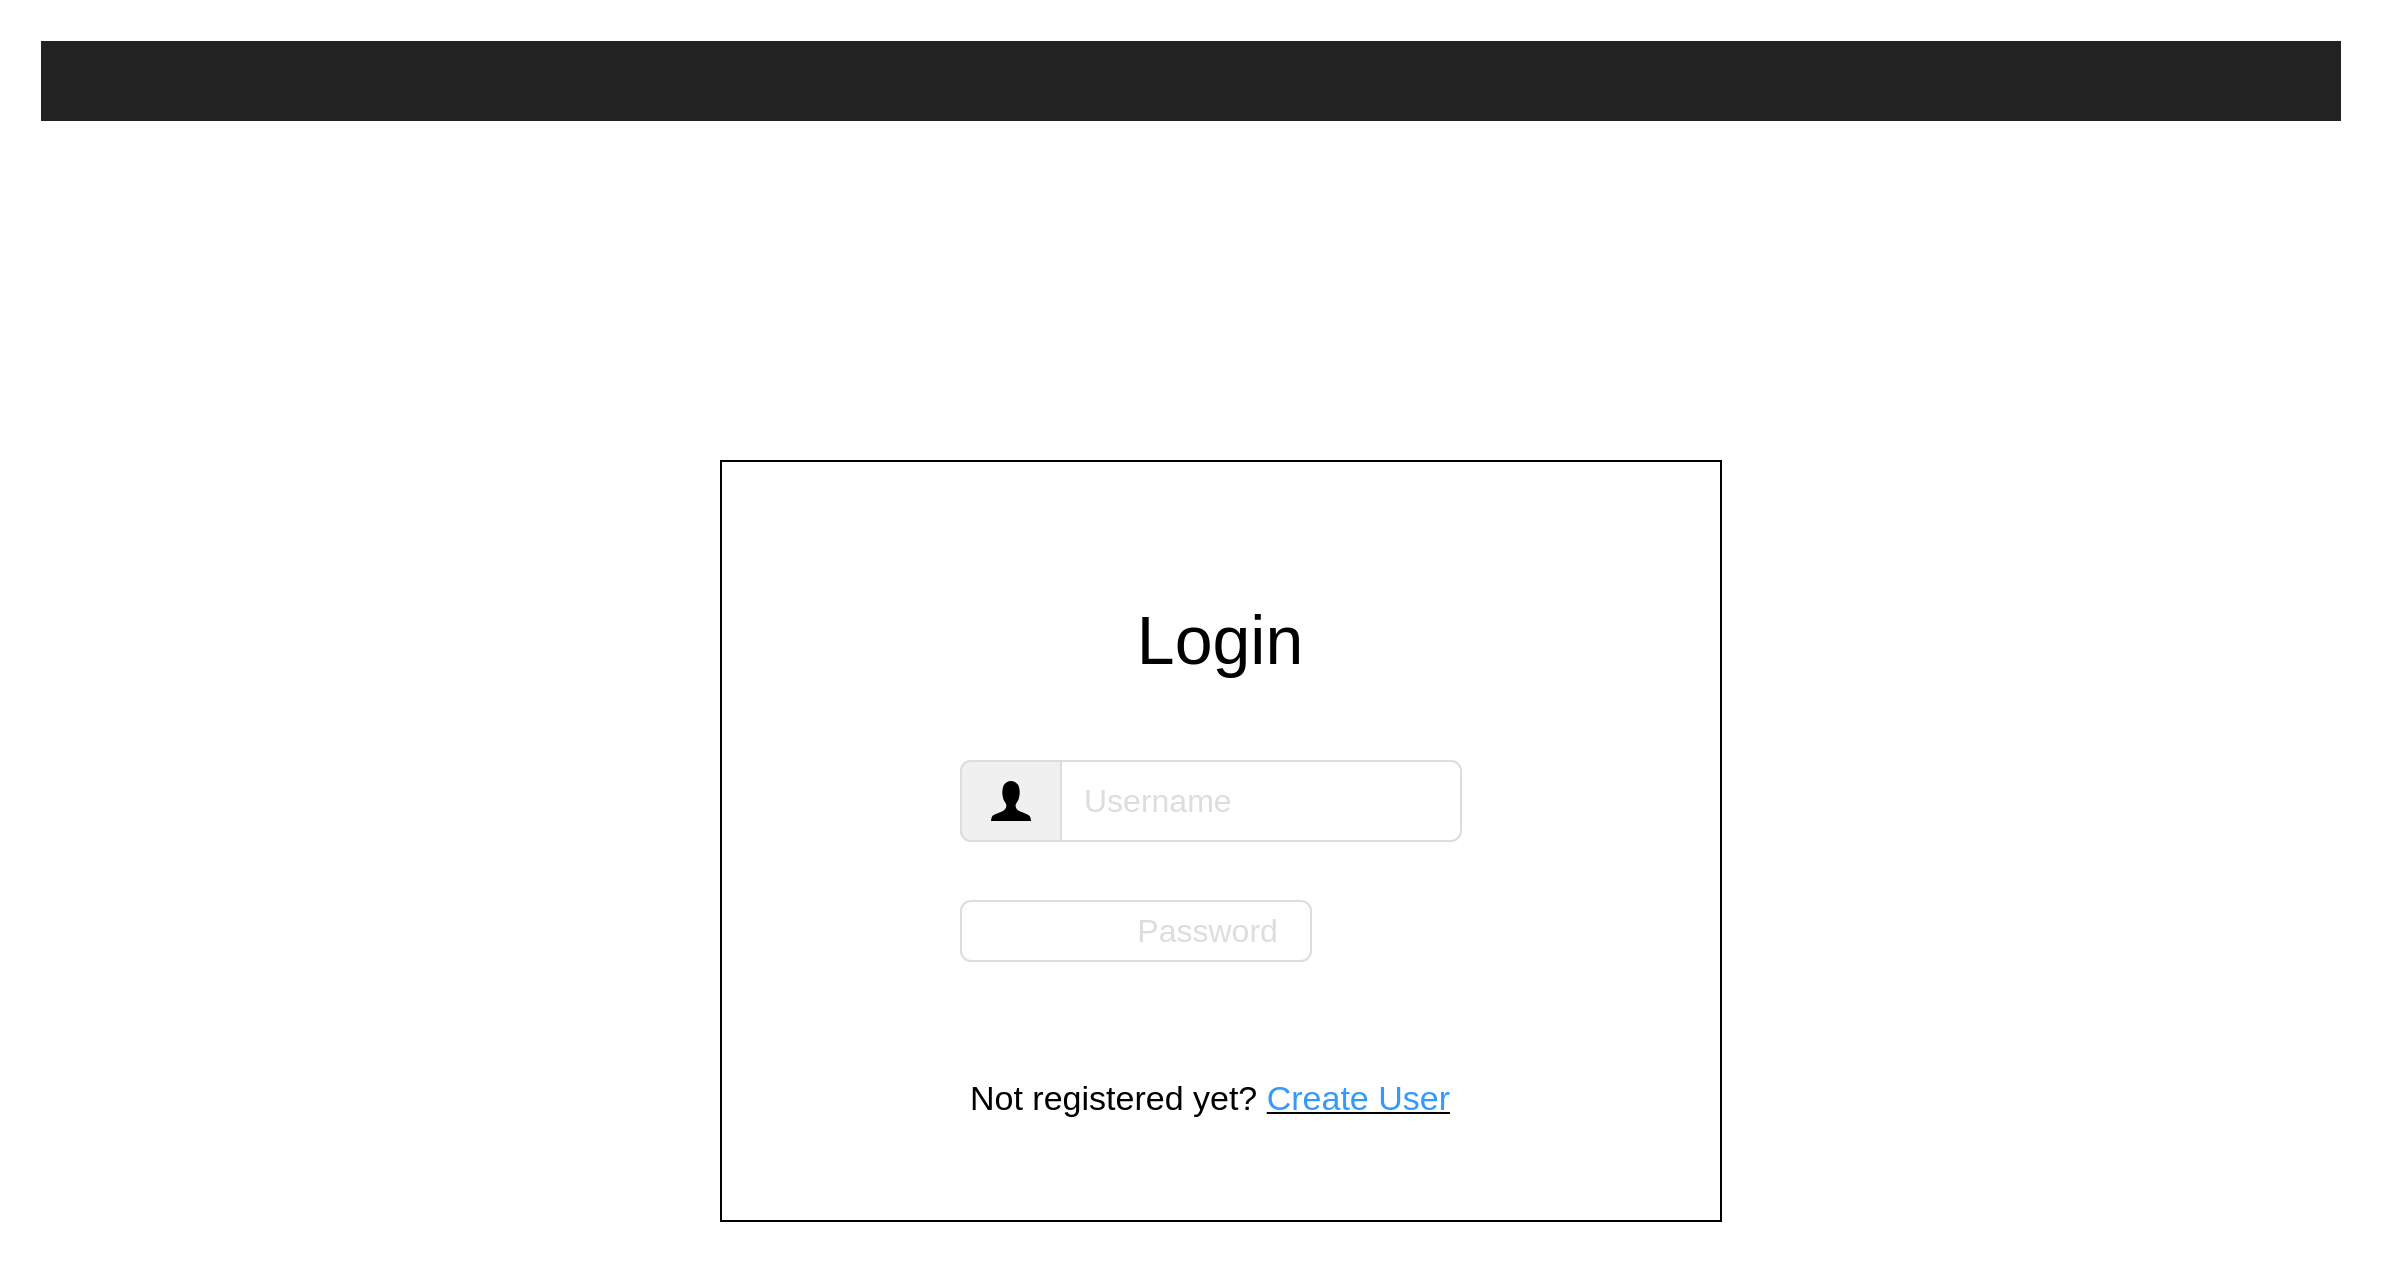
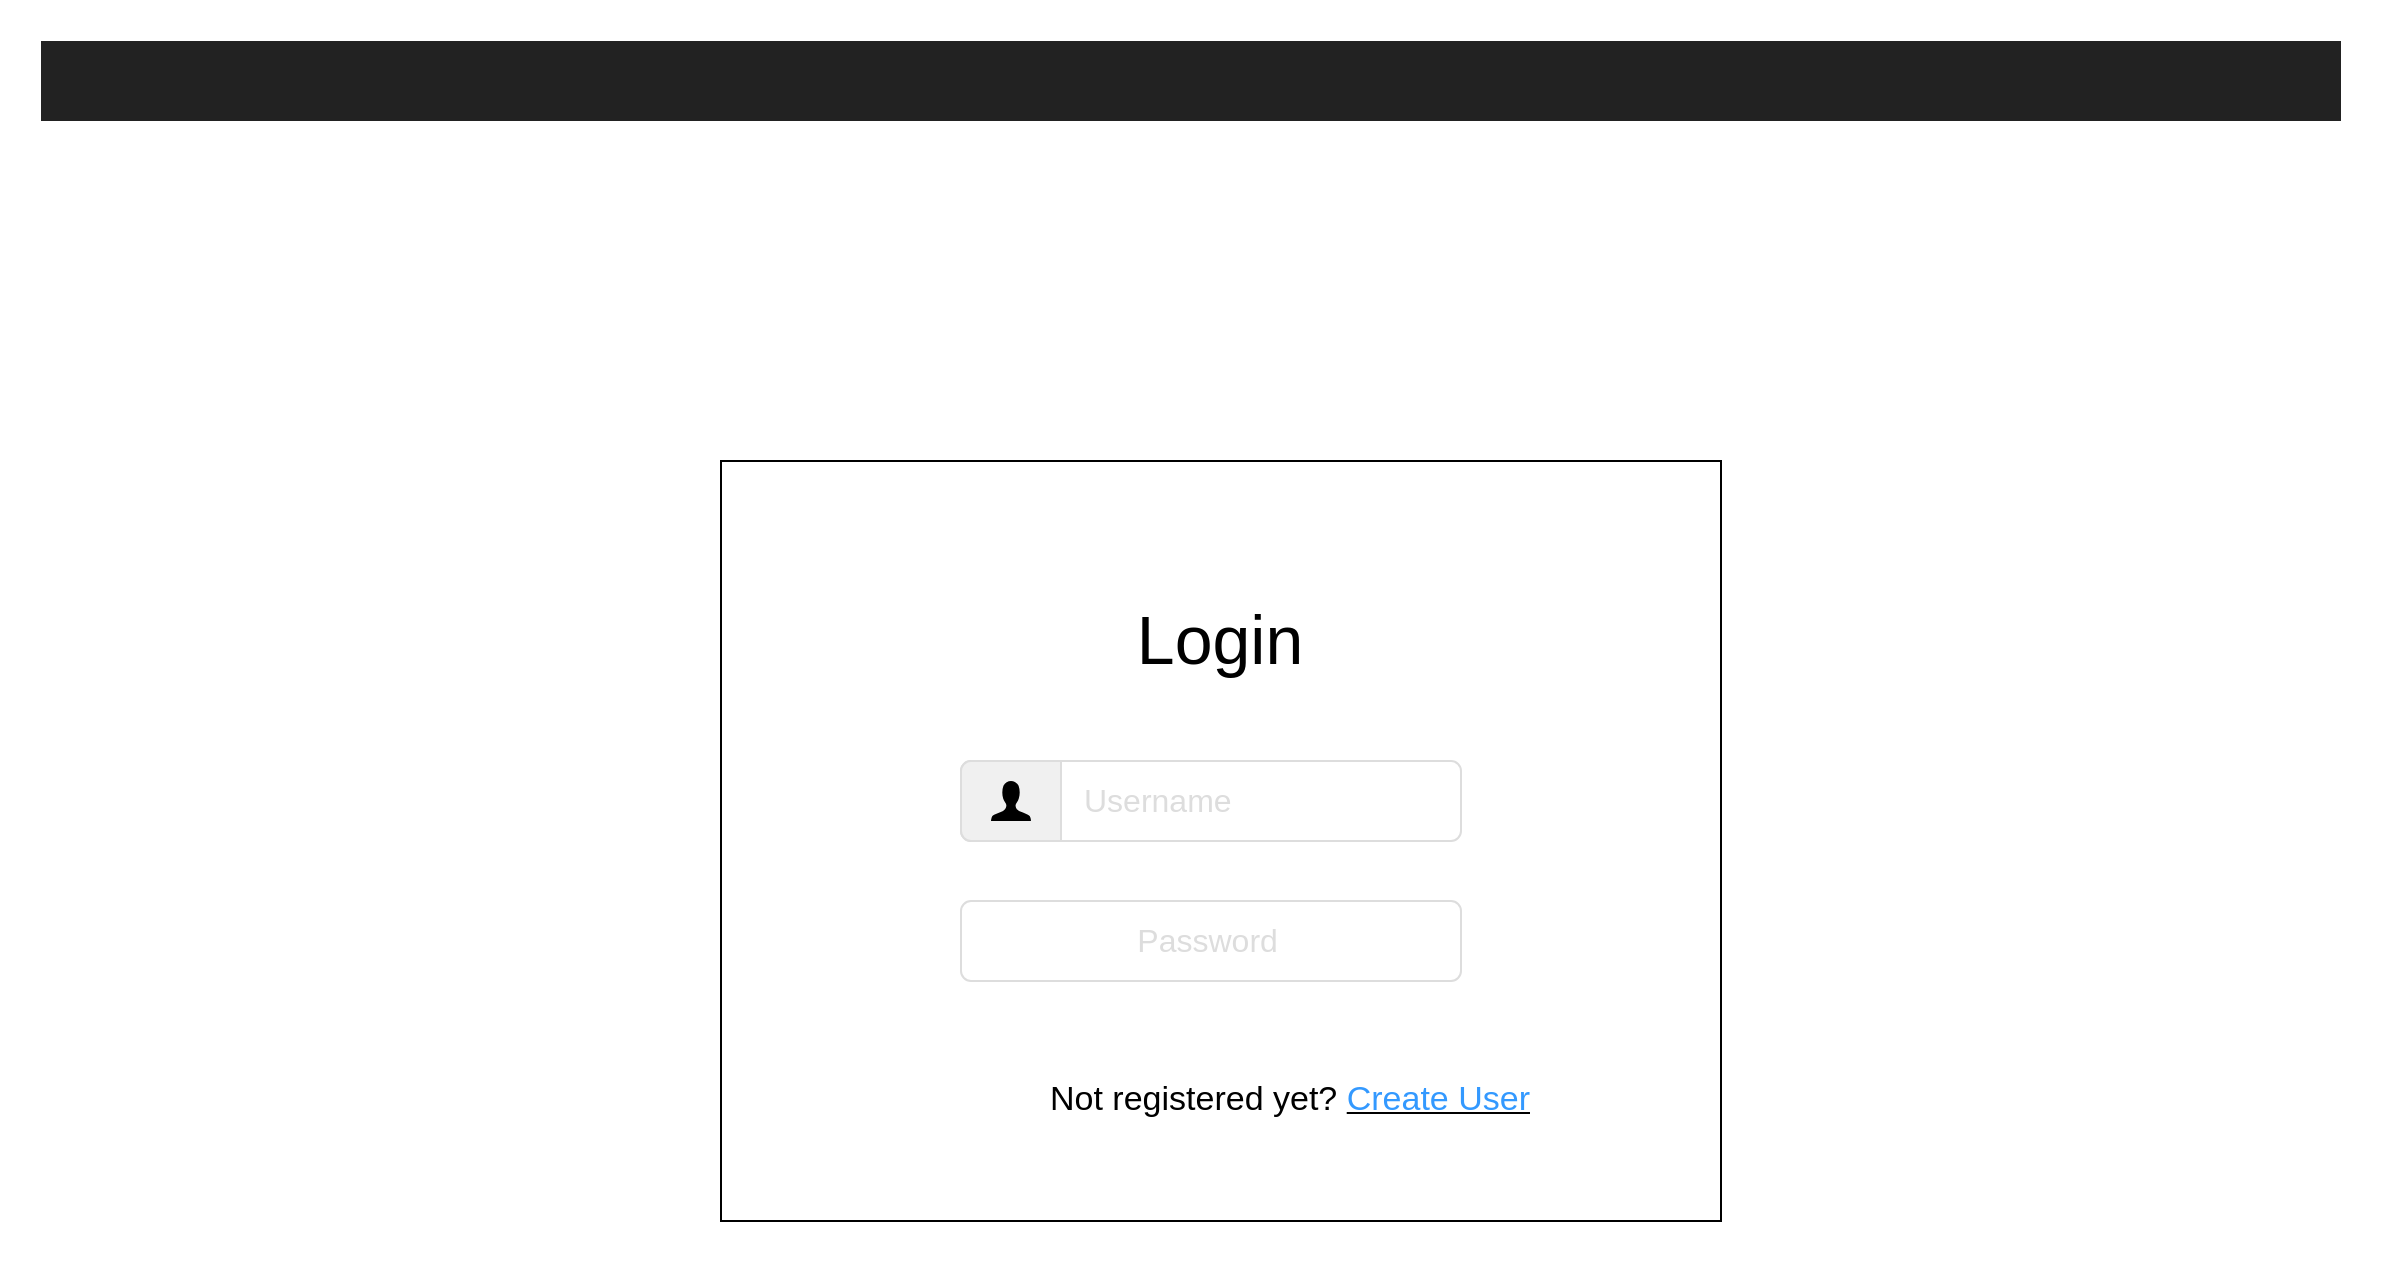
node "Password": size 350x60 -> 500x80
node "Not registered yet? Create User": moved (1211, 1101) -> (1291, 1101)
